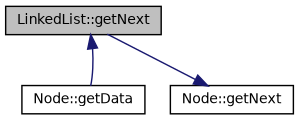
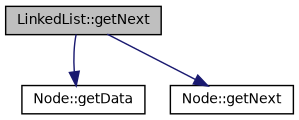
edge "Node::getData" -> "LinkedList::getNext": reversed
